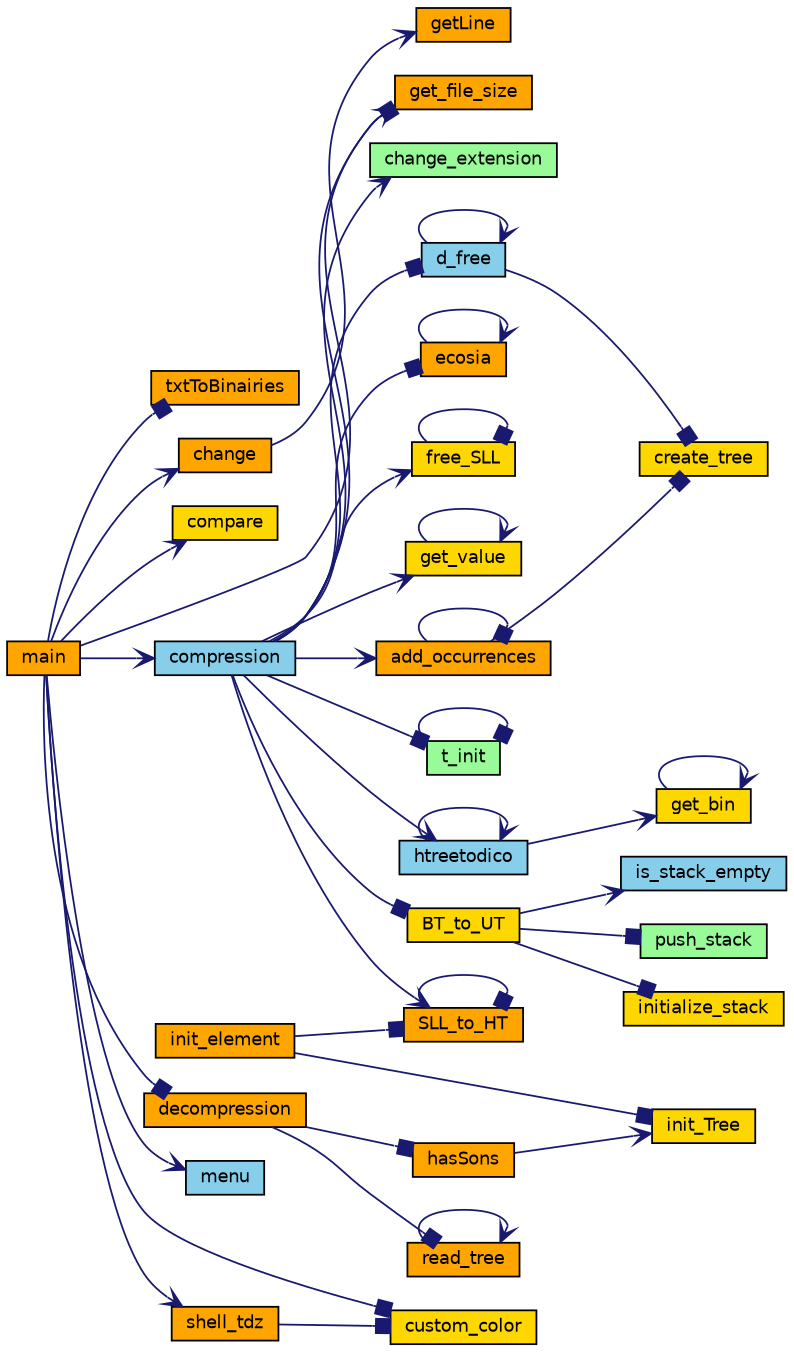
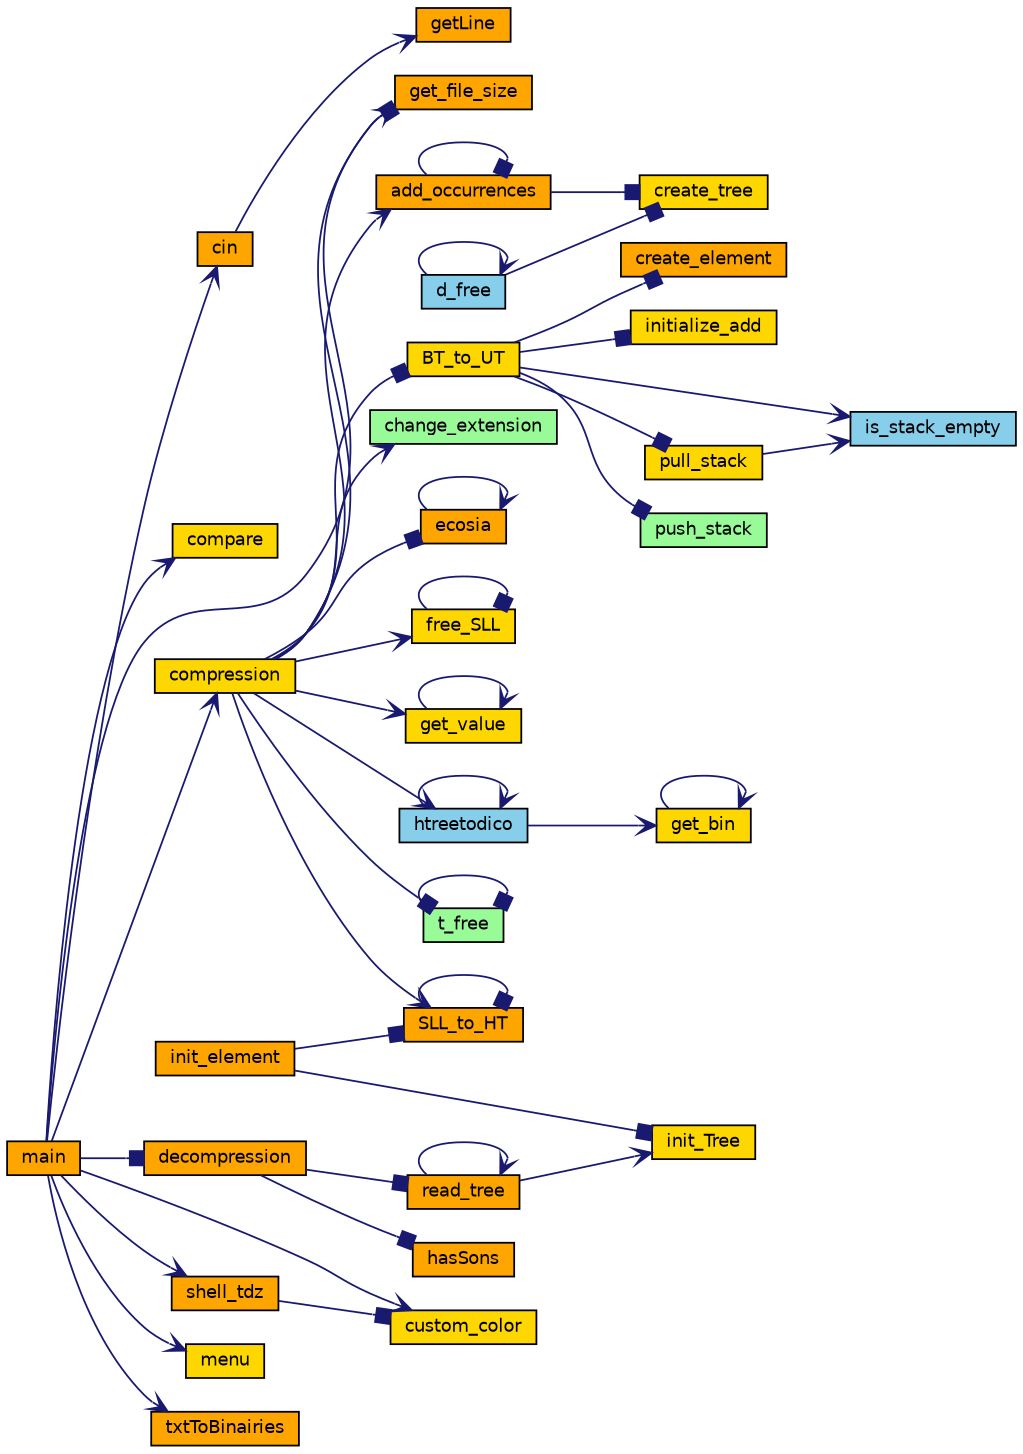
node "create_element": added
edge "compression" -> "d_free": removed
node "change": label "change" -> "cin"
node "pull_stack": added
edge "main" -> "txtToBinairies": arrowhead box -> vee
node "compression": fillcolor skyblue -> gold
node "t_init": label "t_init" -> "t_free"
node "initialize_stack": label "initialize_stack" -> "initialize_add"
edge "hasSons" -> "init_Tree": now "read_tree" -> "init_Tree"
edge "main" -> "custom_color": arrowhead box -> vee
node "menu": fillcolor skyblue -> gold
